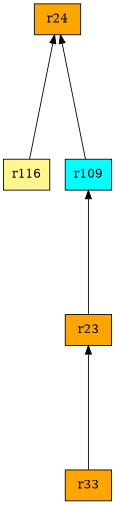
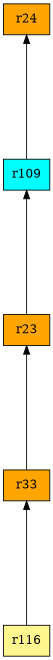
edge "r116" -> "r24": now "r116" -> "r33"
